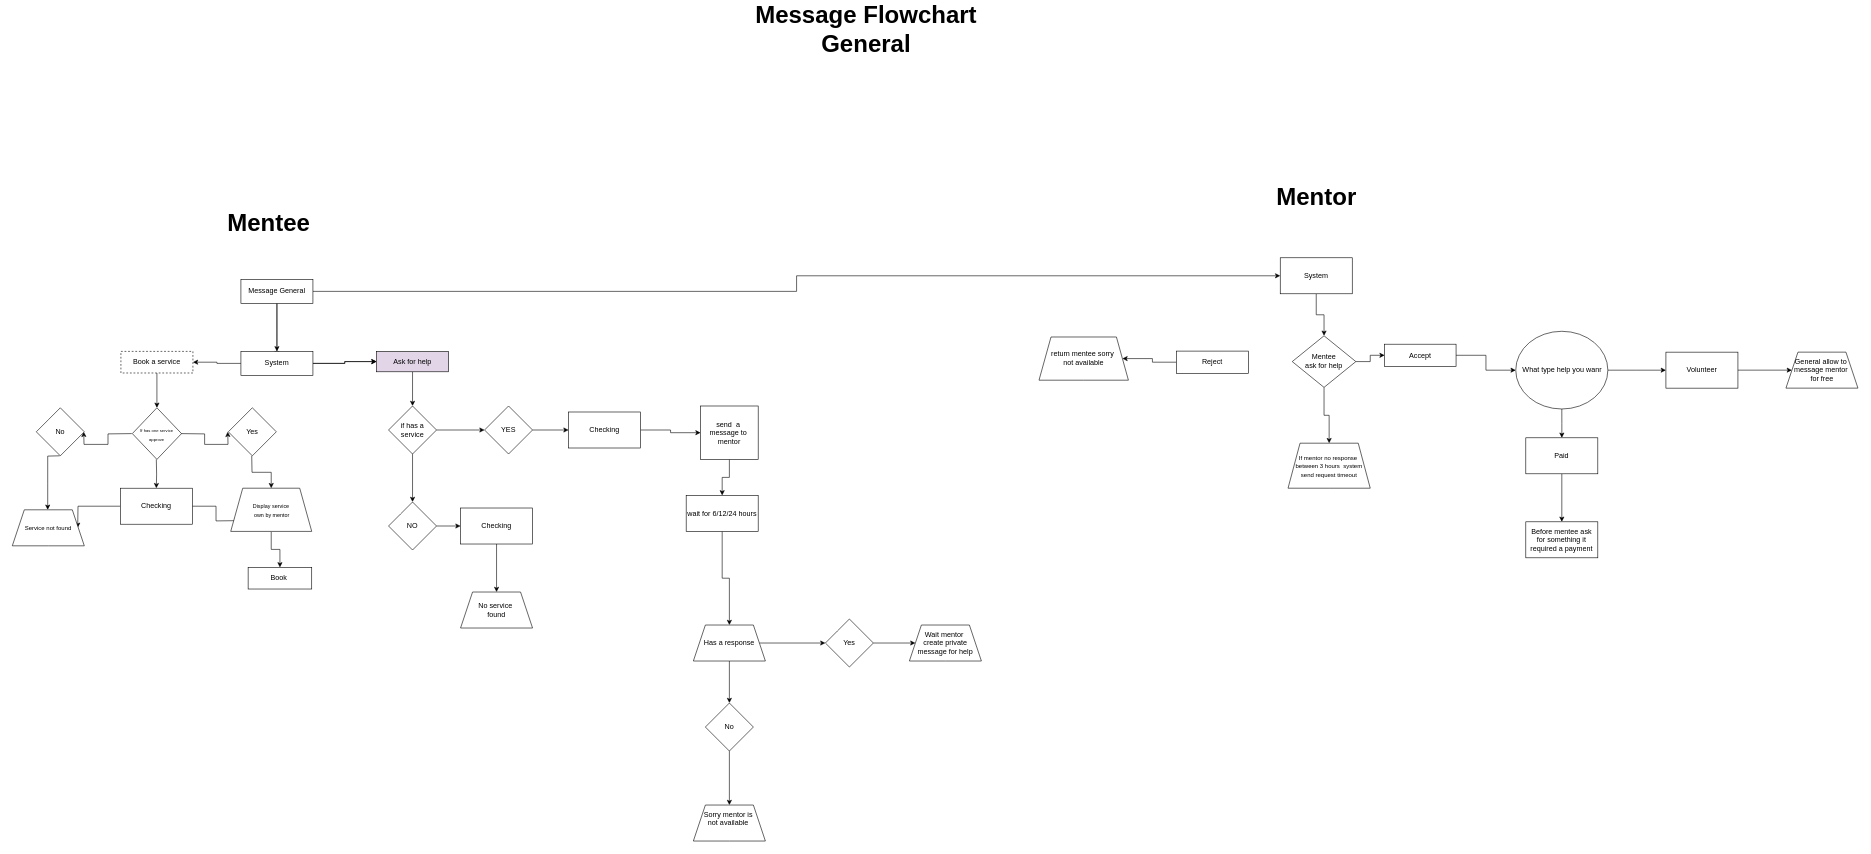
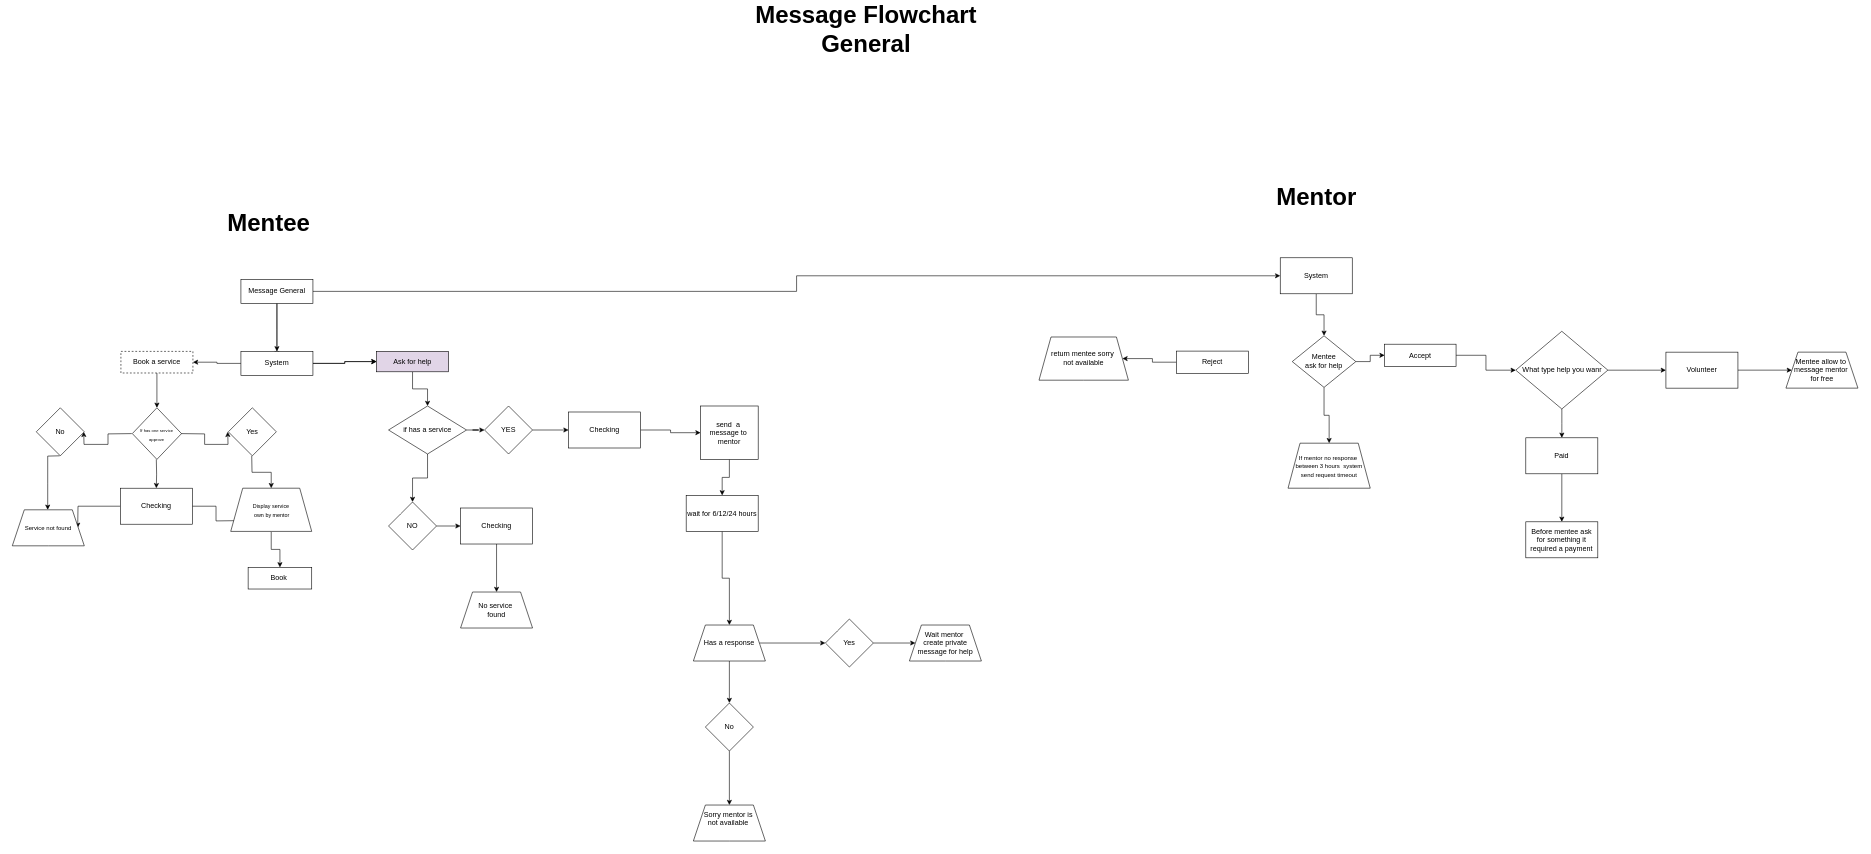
node "What type help you wanr": shape ellipse -> diamond
node "General allow to message mentor for free": label "General allow to message mentor for free" -> "Mentee allow to message mentor for free"
node "if has a service": size 48x48 -> 78x48
